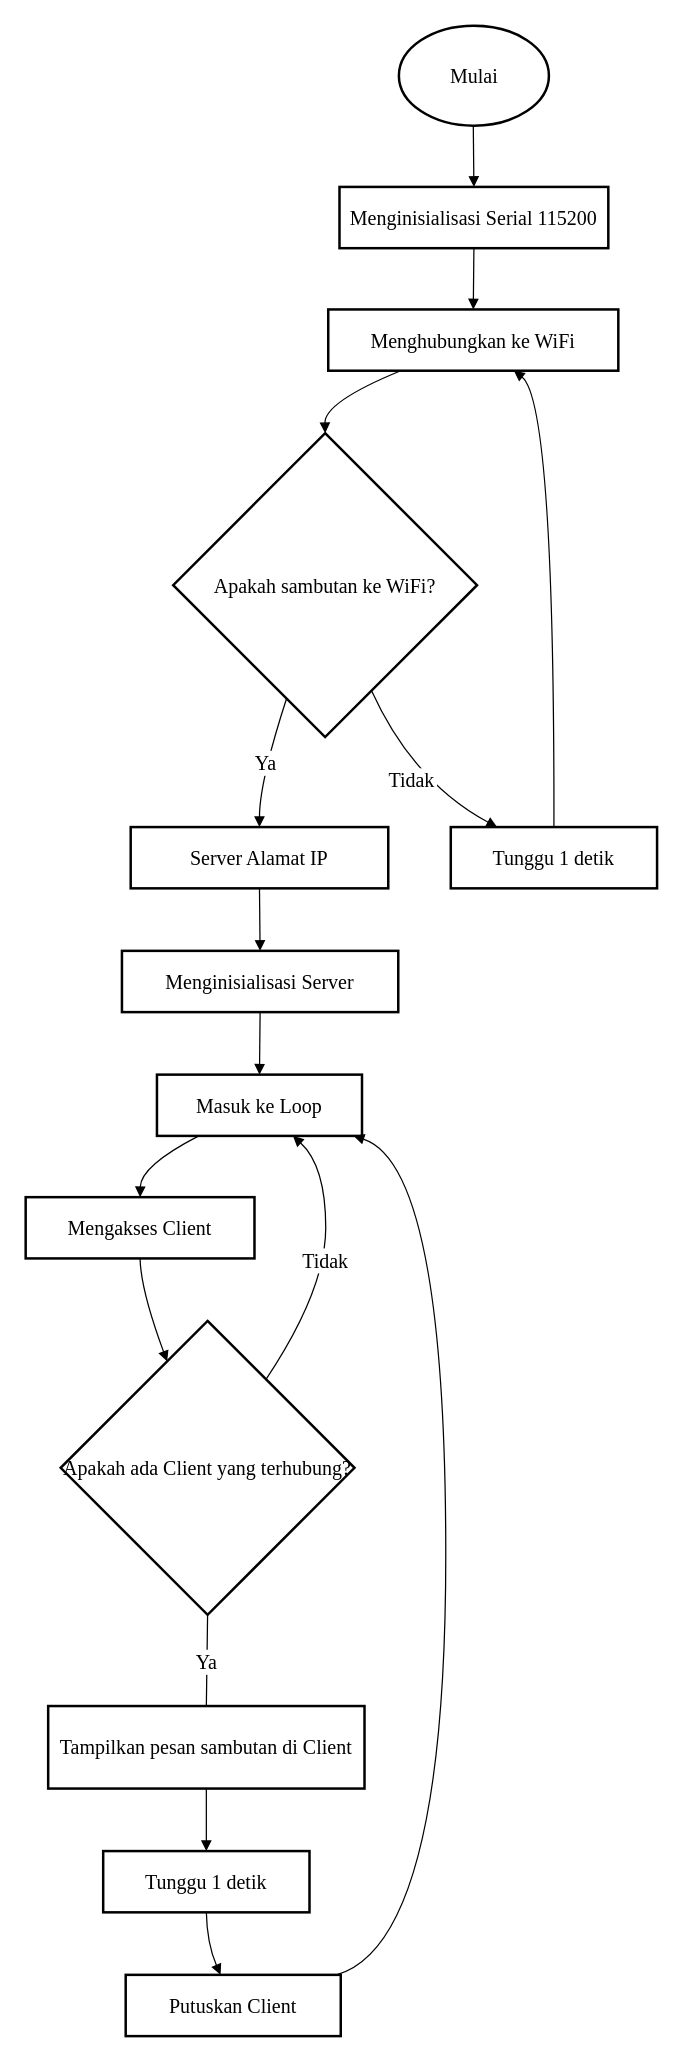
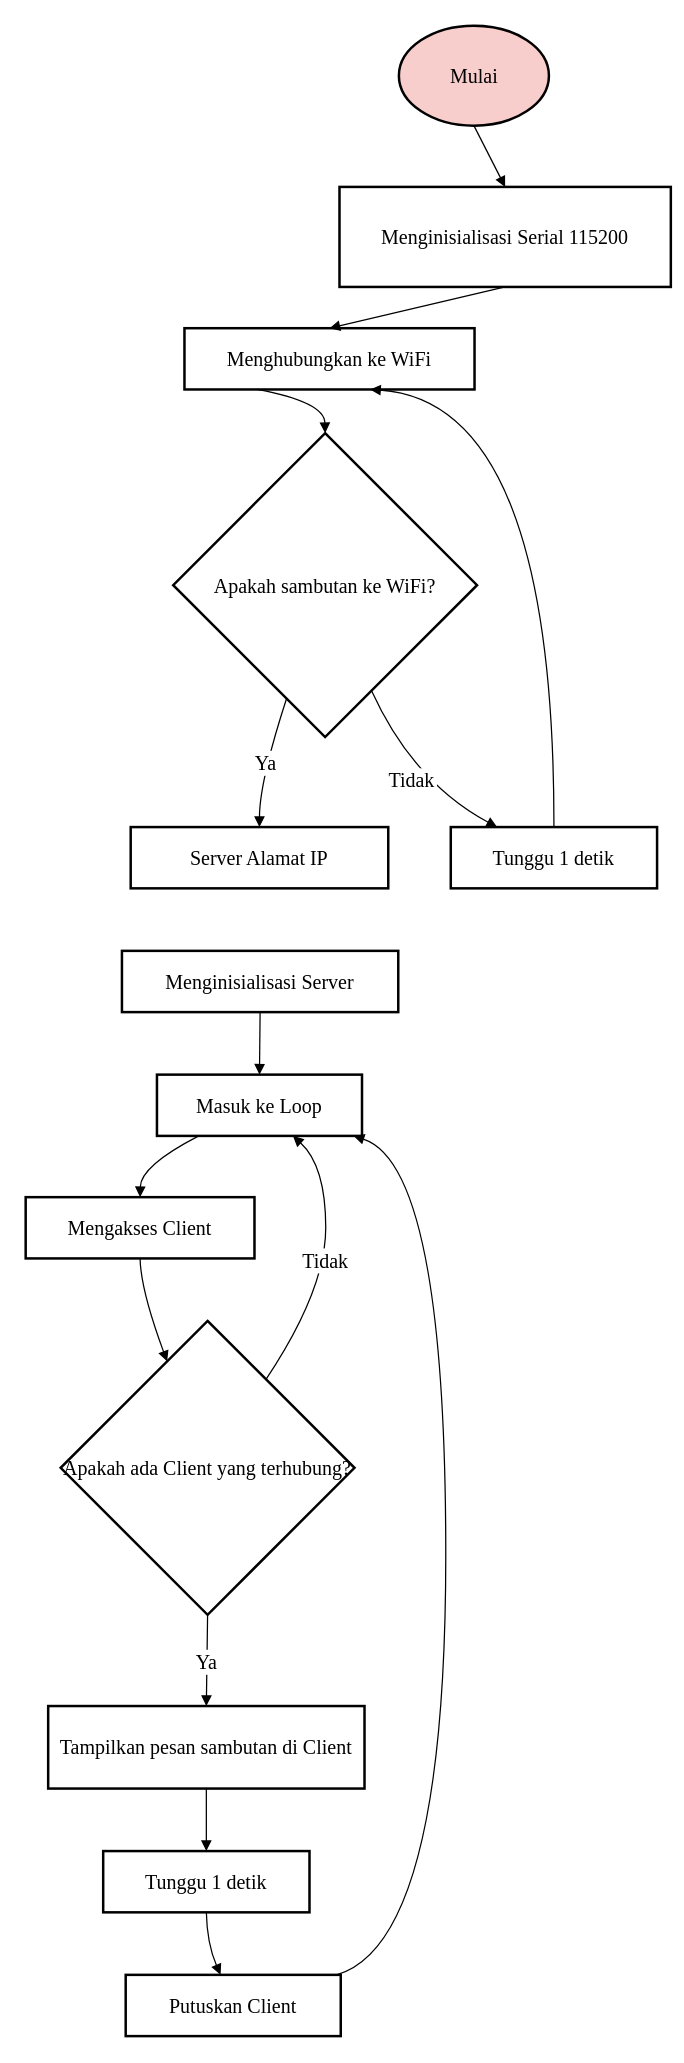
node "Mulai": fillcolor #ffffff -> #f8cecc
node "Menginisialisasi Serial 115200": size 269x61 -> 331x100
node "Menghubungkan ke WiFi": moved (473, 340) -> (329, 359)
edge "Server Alamat IP" -> "Menginisialisasi Server": removed
edge "Apakah ada Client yang terhubung?" -- "Tampilkan pesan sambutan di Client": arrowhead none -> block
